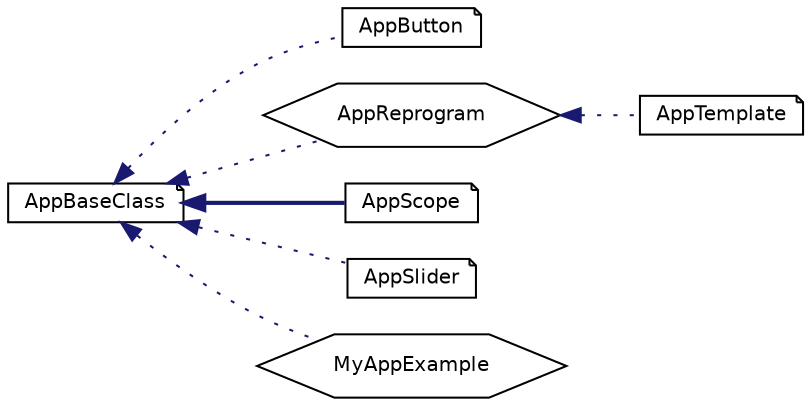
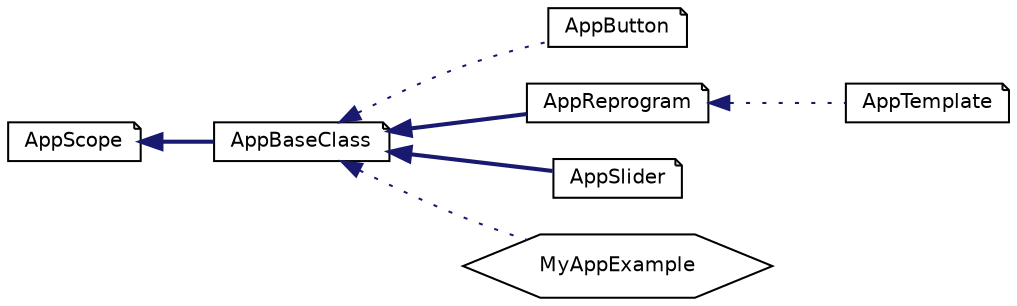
node "AppReprogram": shape hexagon -> note
edge "AppReprogram" -> "AppBaseClass": style dotted -> bold
edge "AppScope" -> "AppBaseClass": reversed
edge "AppSlider" -> "AppBaseClass": style dotted -> bold
